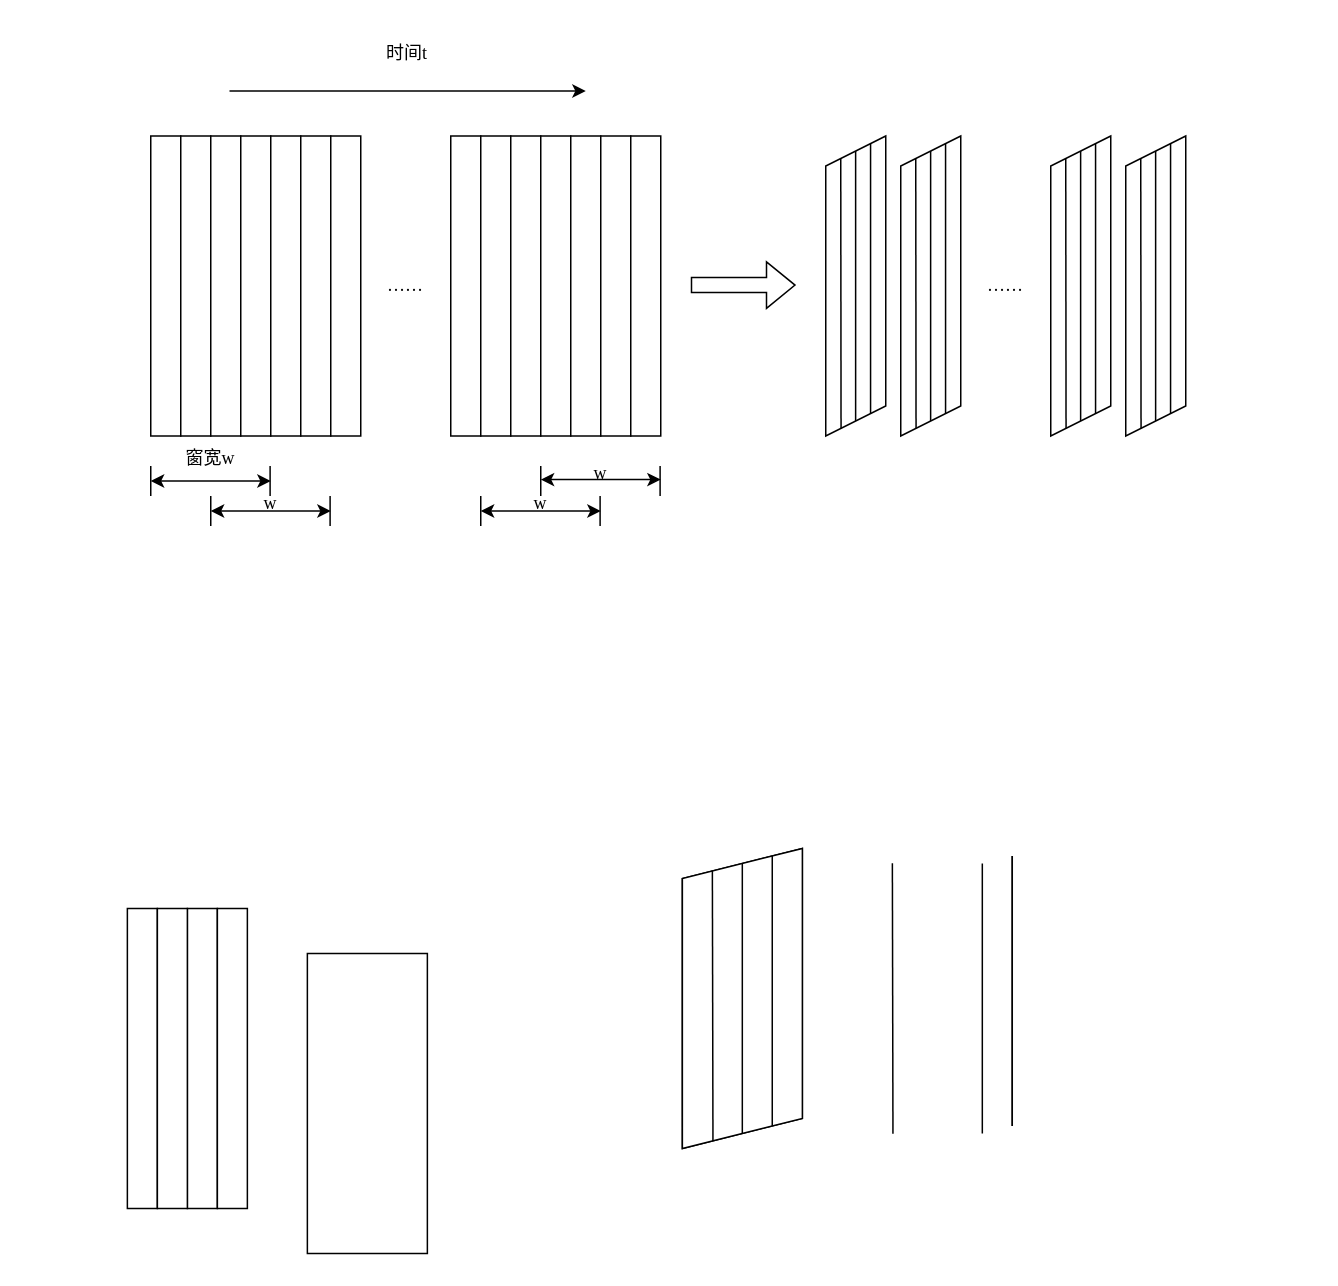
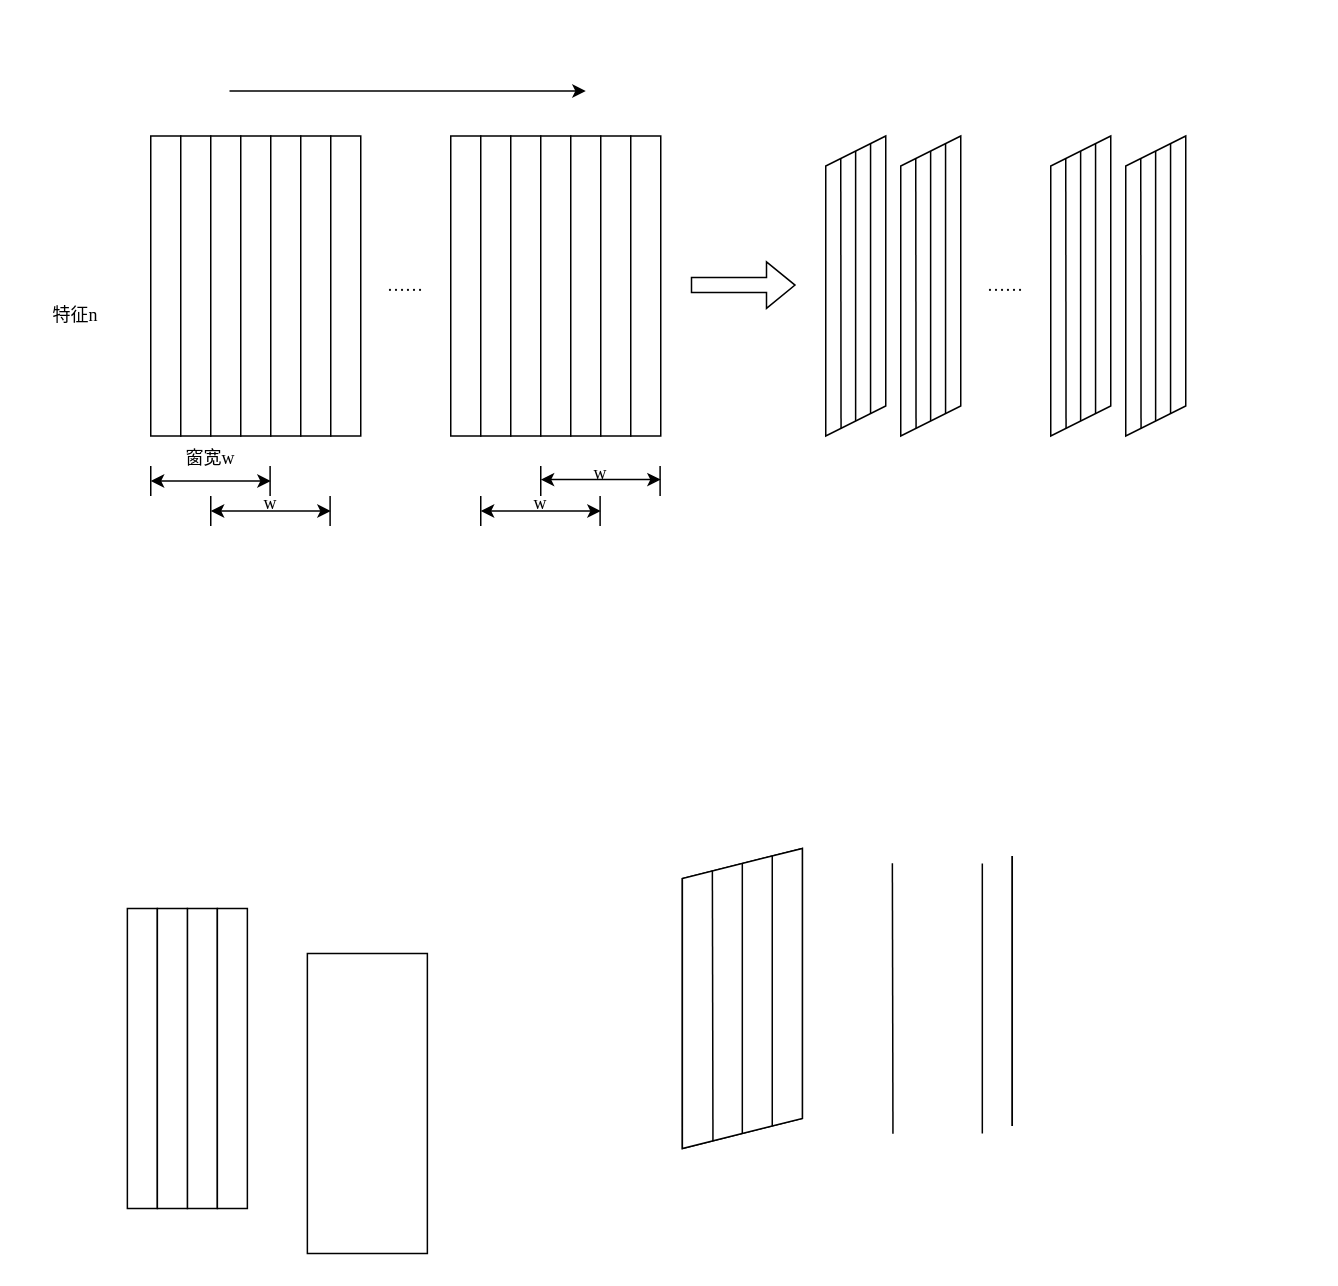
node "时间t": removed
node "特征n": added
